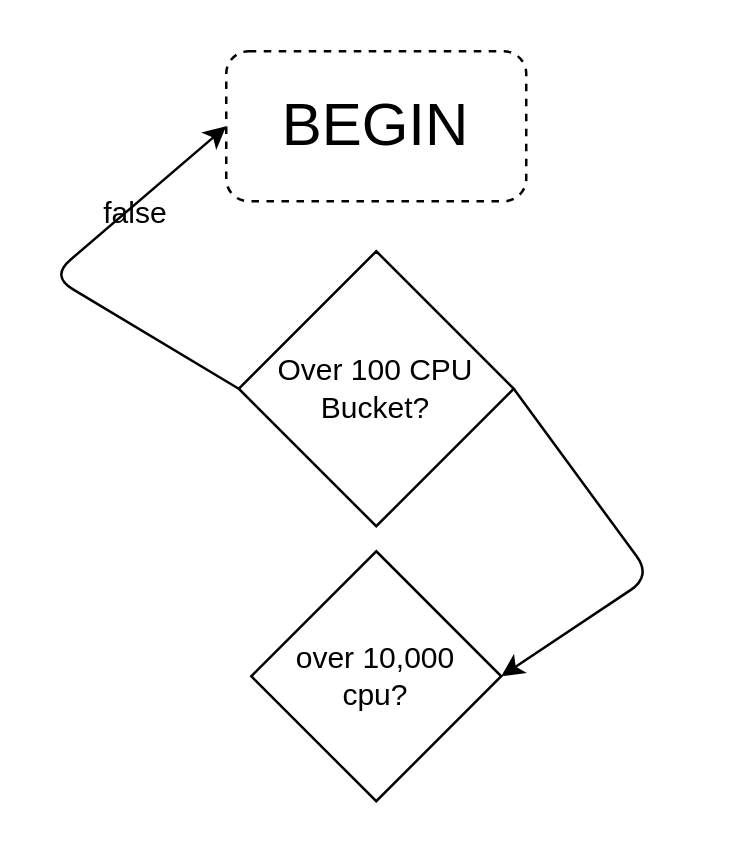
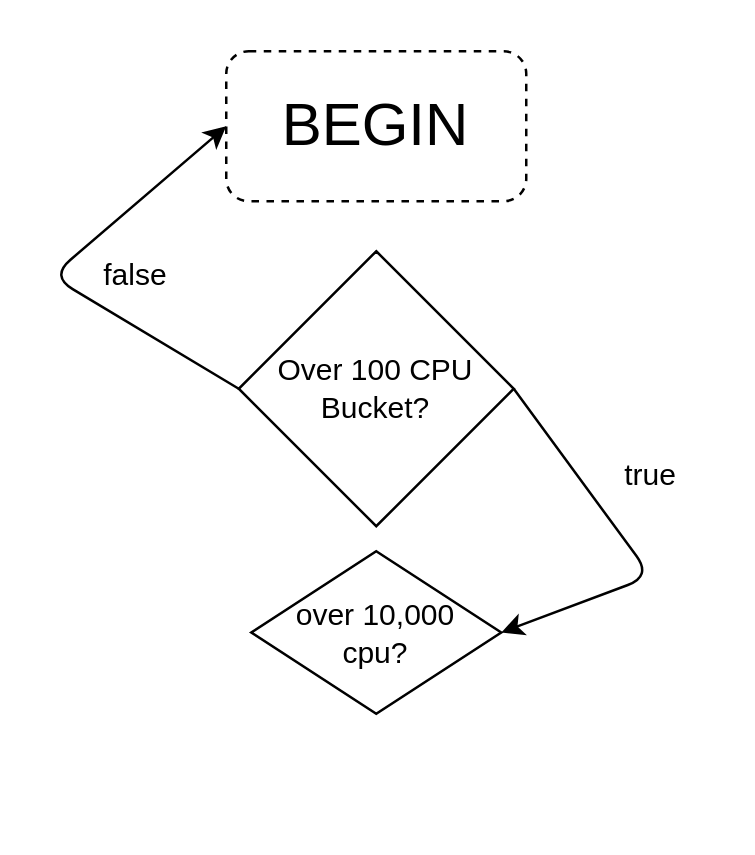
node "false": moved (136, 214) -> (136, 276)
node "true": added
node "over 10,000 cpu?": size 250x250 -> 250x163
